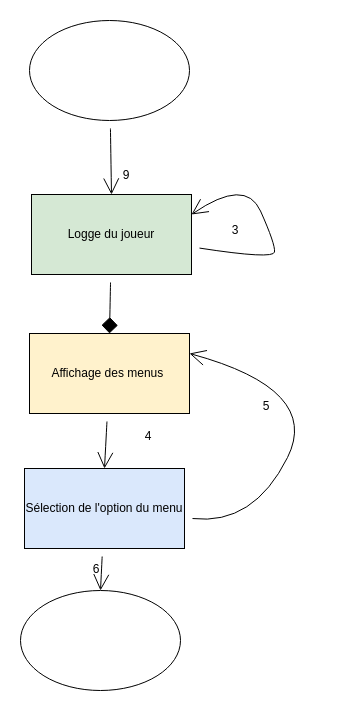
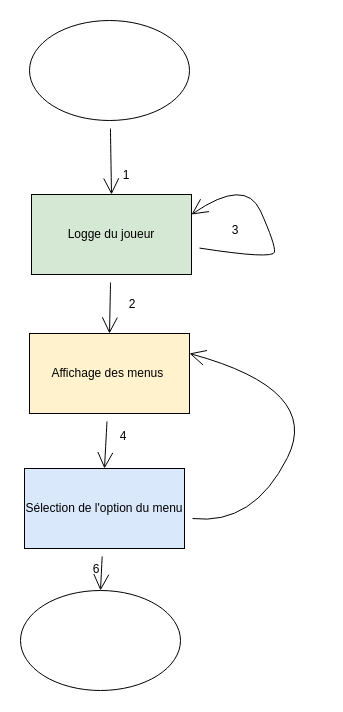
node "9": label "9" -> "1"
node "2": added
edge "Logge du joueur" -> "Affichage des menus": arrowhead diamond -> open
node "5": removed
node "4": moved (149, 437) -> (124, 437)
